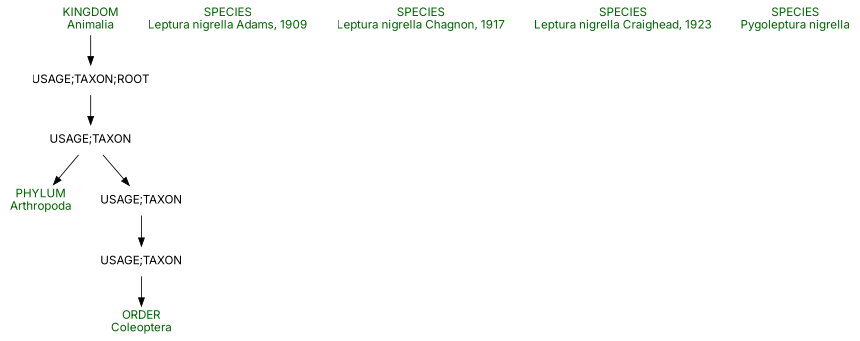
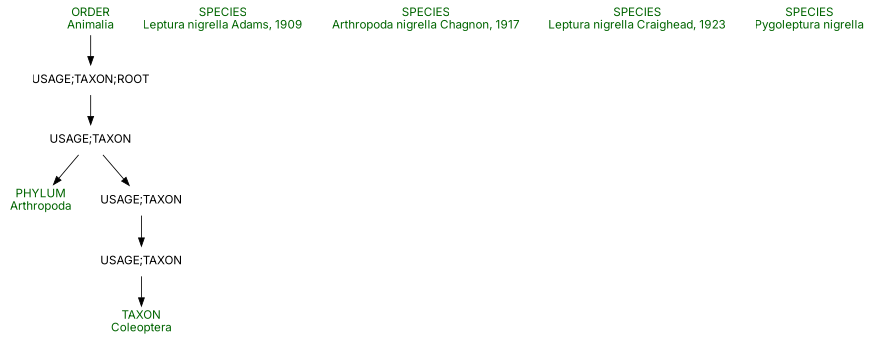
node "KINGDOM Animalia": label "KINGDOM Animalia" -> "ORDER Animalia"
node "SPECIES Leptura nigrella Chagnon, 1917": label "SPECIES Leptura nigrella Chagnon, 1917" -> "SPECIES Arthropoda nigrella Chagnon, 1917"
node "ORDER Coleoptera": label "ORDER Coleoptera" -> "TAXON Coleoptera"
